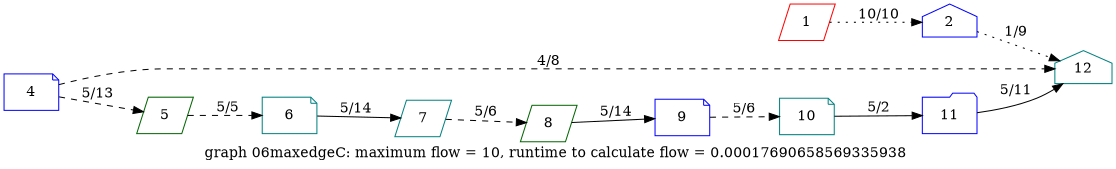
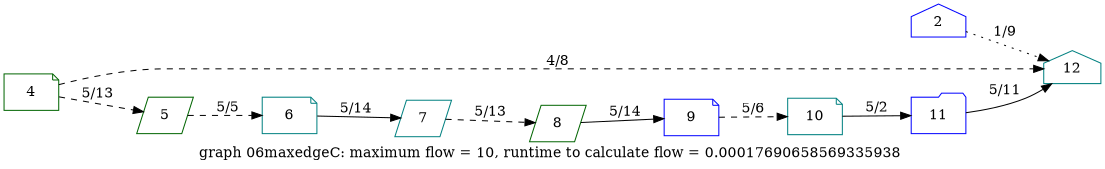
node "1": removed
node "4": color blue -> darkgreen
edge "7" -> "8": label " 5/6 " -> " 5/13 "
